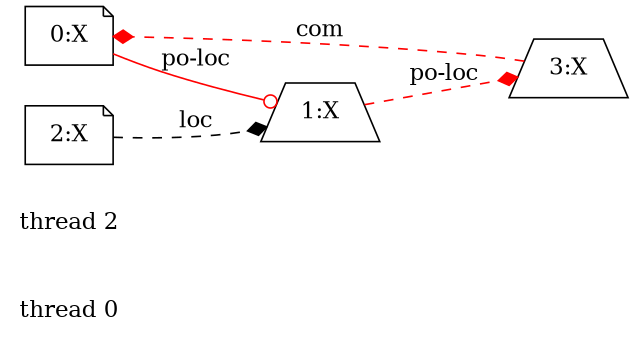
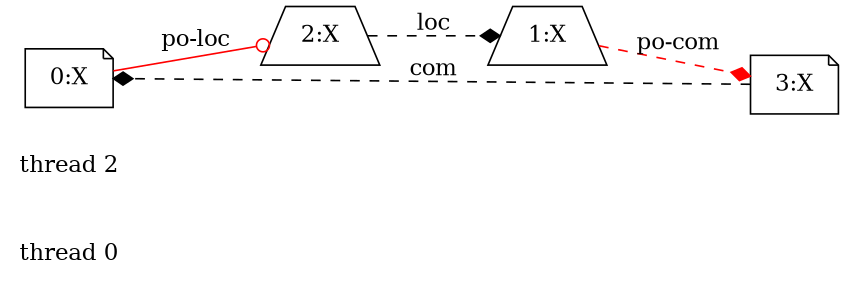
edge "3:X" -> "0:X": color red -> black
node "3:X": shape trapezium -> note
edge "1:X" -> "3:X": label "po-loc" -> "po-com"
edge "0:X" -> "1:X": now "0:X" -> "2:X"
node "2:X": shape note -> trapezium
